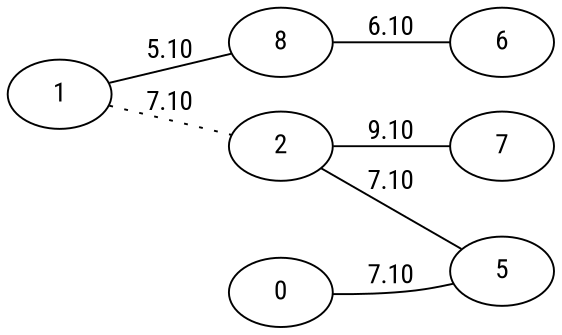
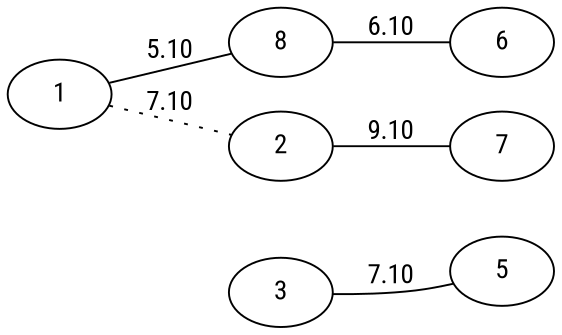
edge "2" -- "5": removed, label "7.10"
node "0": label "0" -> "3"
